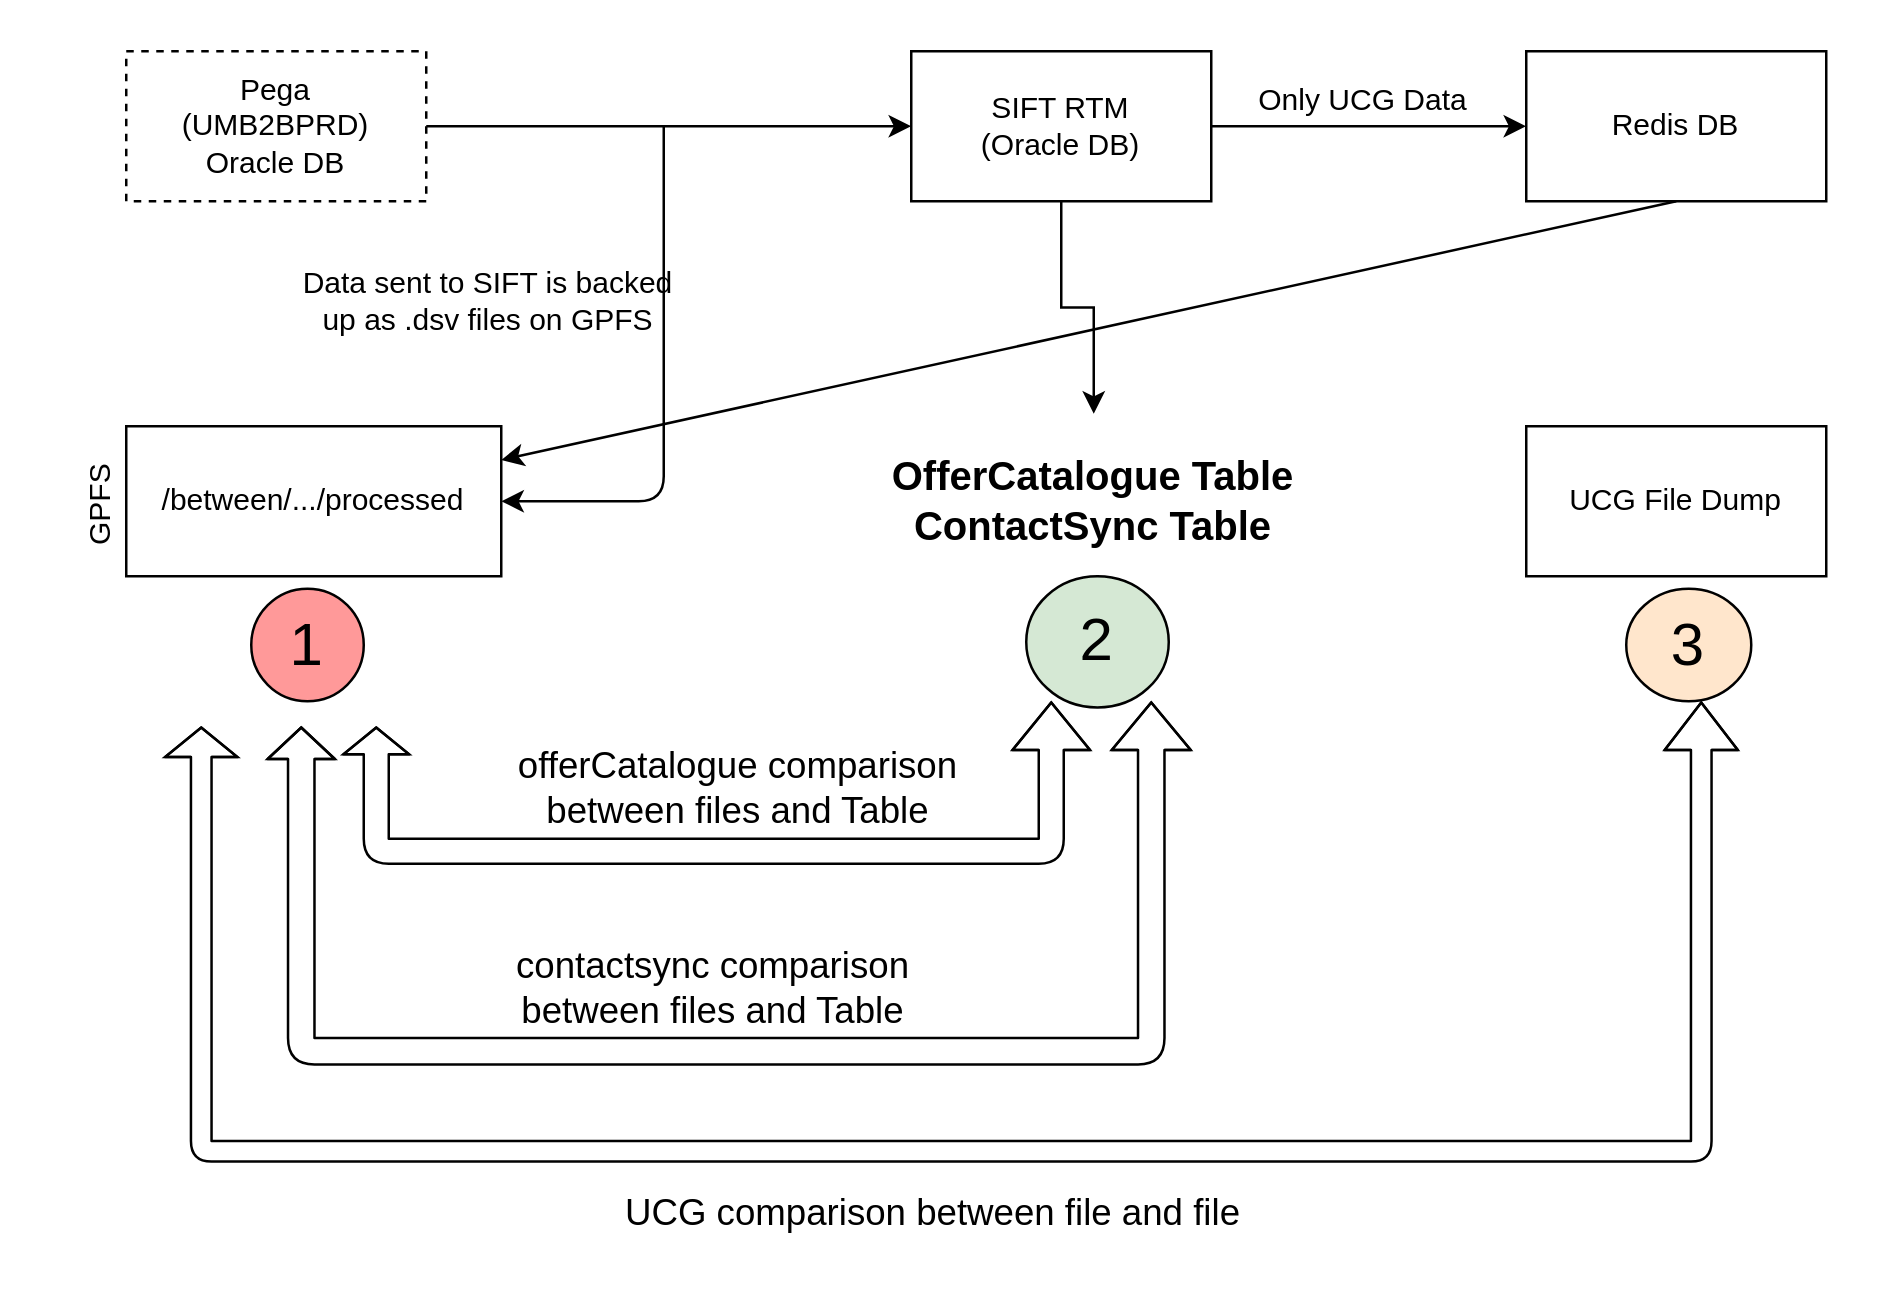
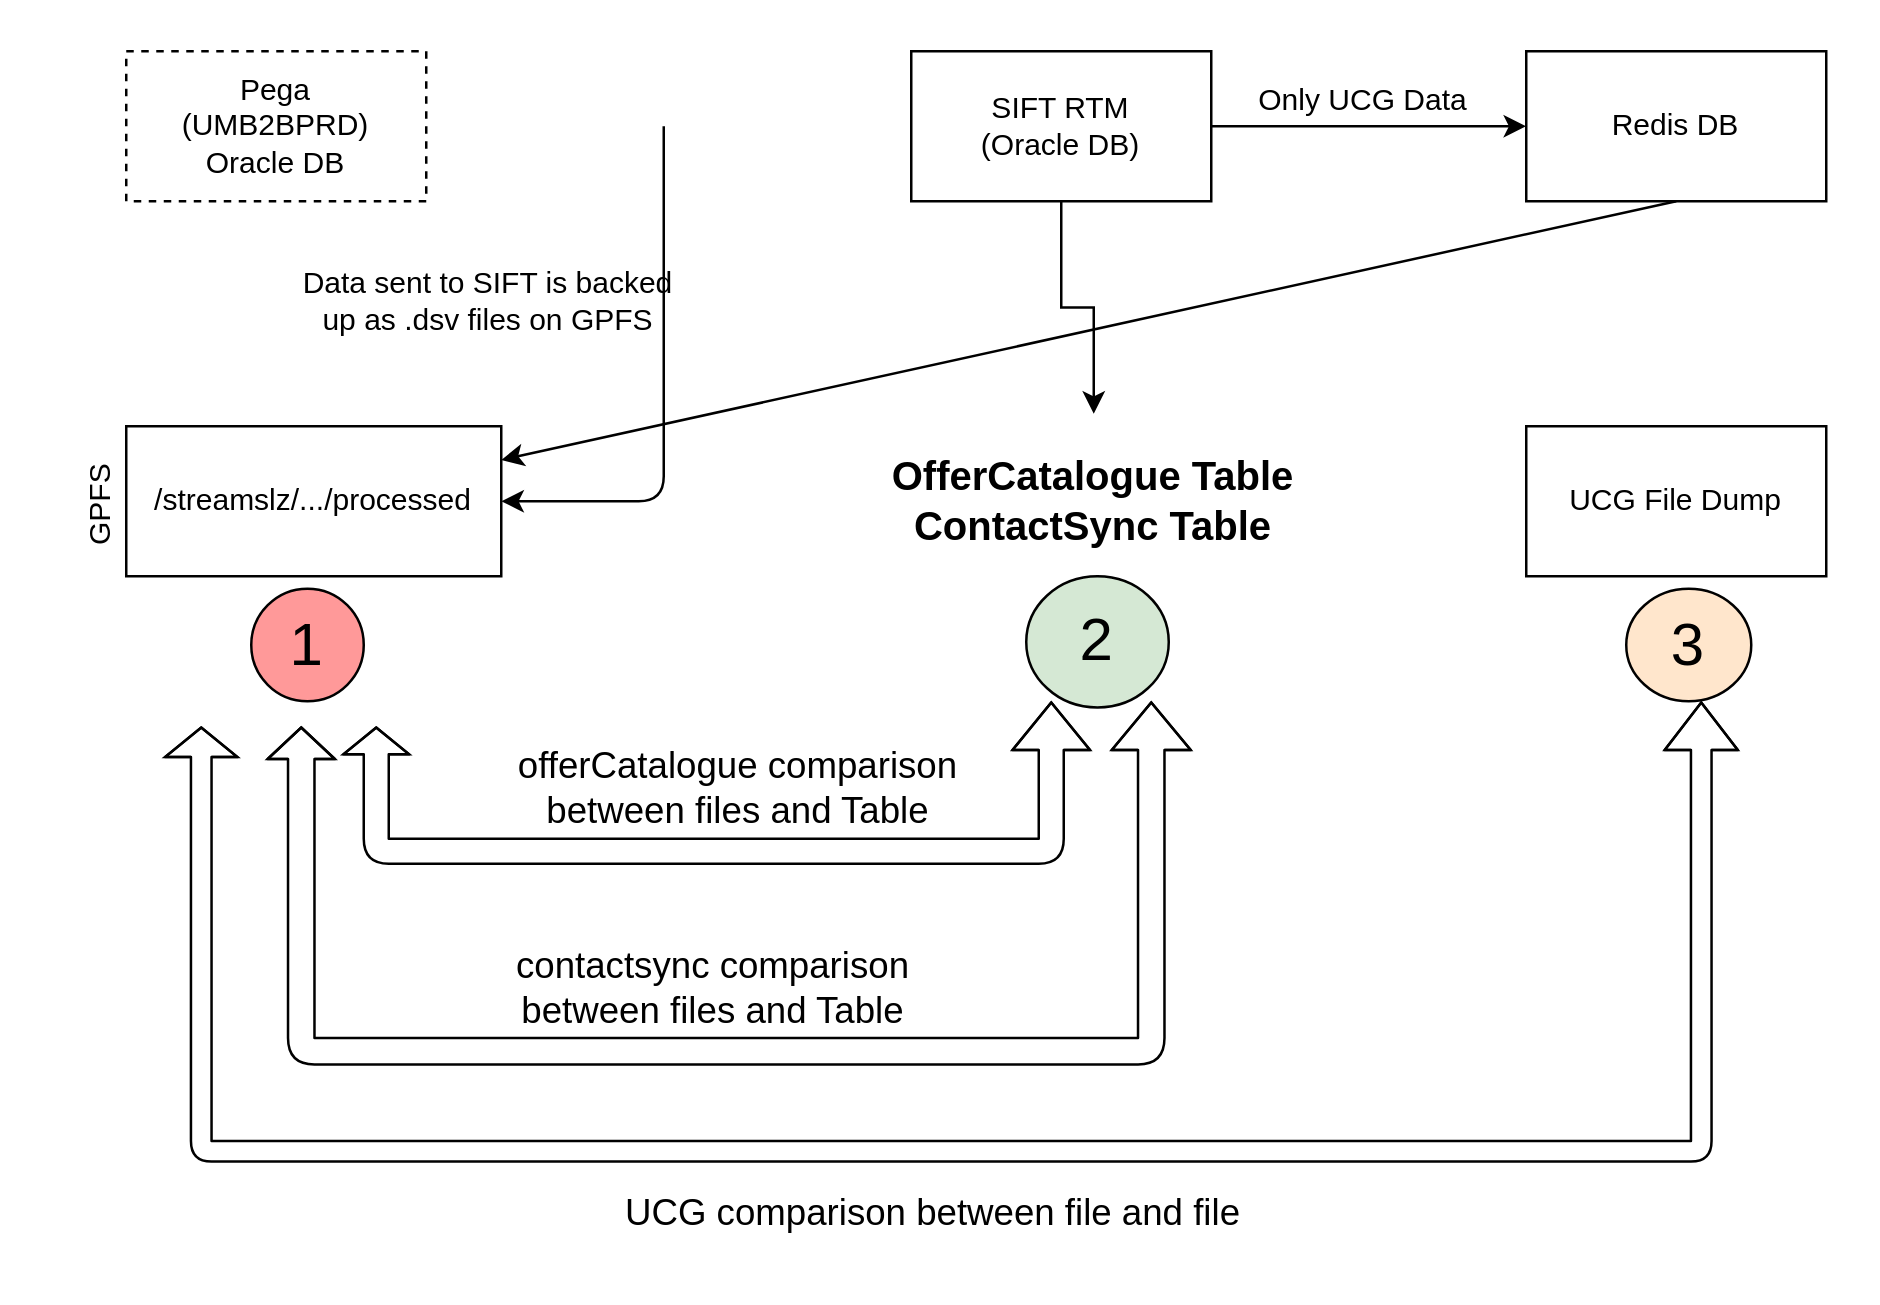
edge "Pega (UMB2BPRD) Oracle DB" -> "SIFT RTM (Oracle DB)": removed
node "/between/.../processed": label "/between/.../processed" -> "/streamslz/.../processed"
